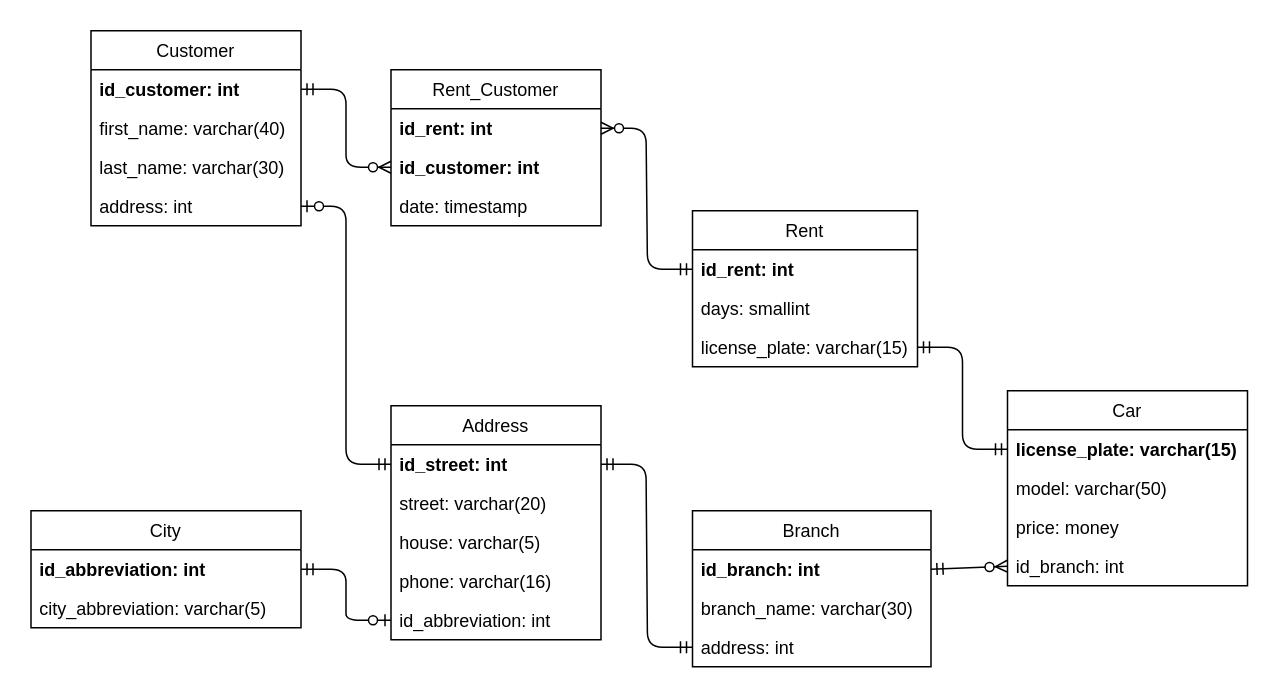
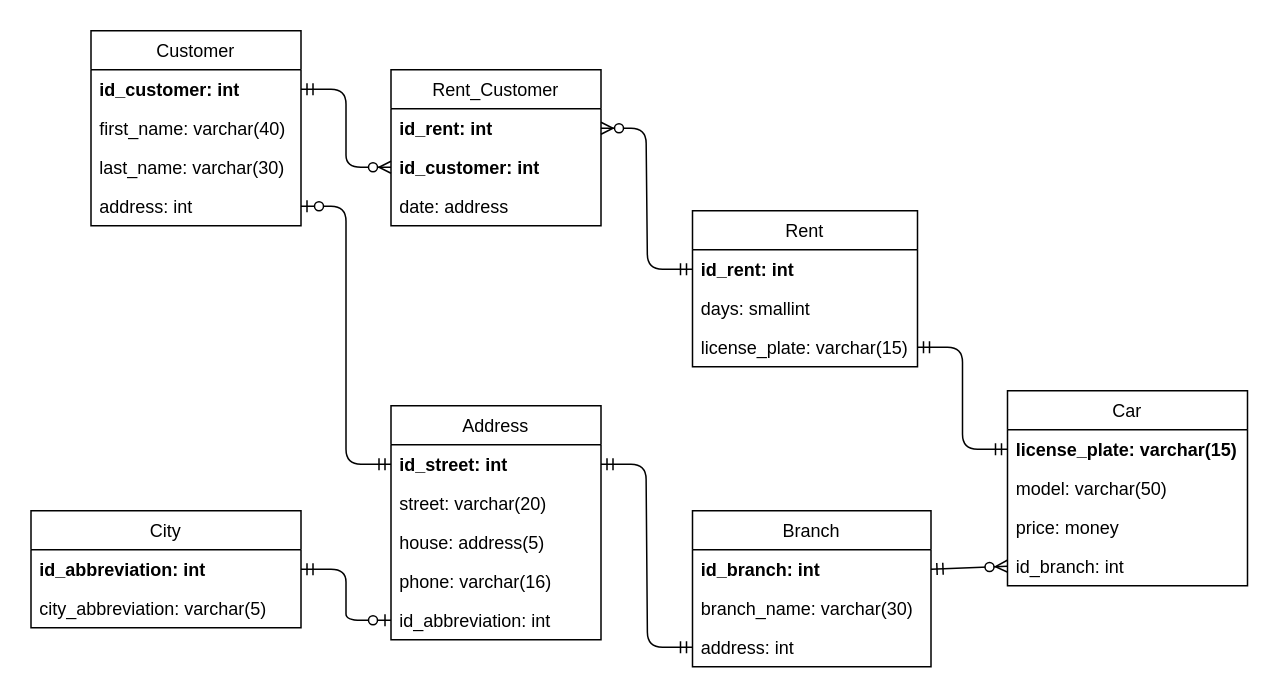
node "date: timestamp": label "date: timestamp" -> "date: address"
node "house: varchar(5)": label "house: varchar(5)" -> "house: address(5)"
